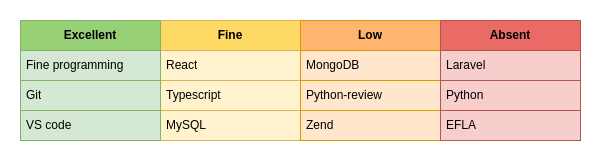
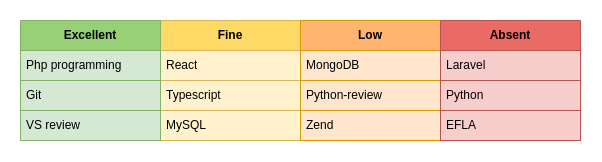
node "Fine programming": label "Fine programming" -> "Php programming"
node "VS code": label "VS code" -> "VS review"
